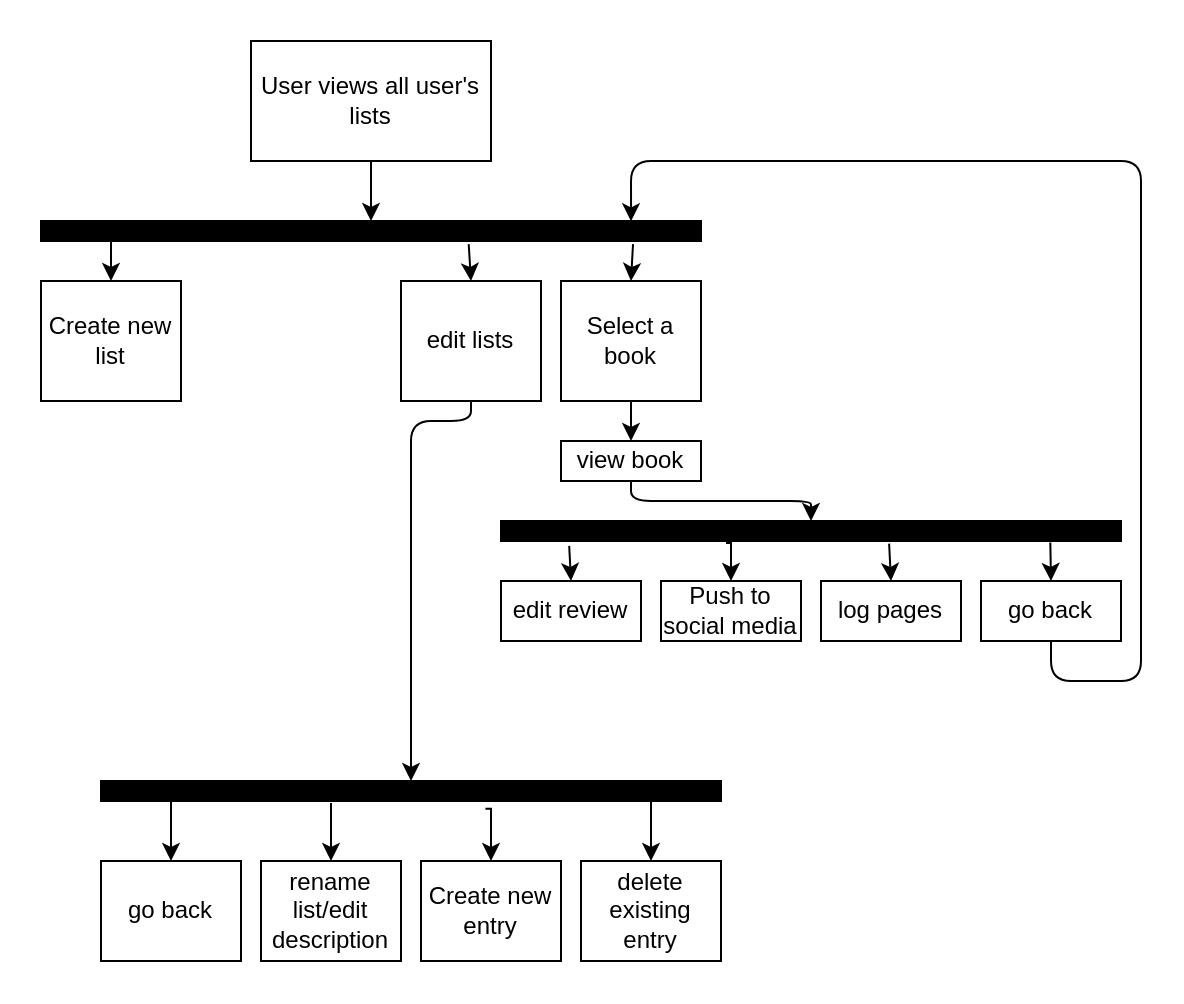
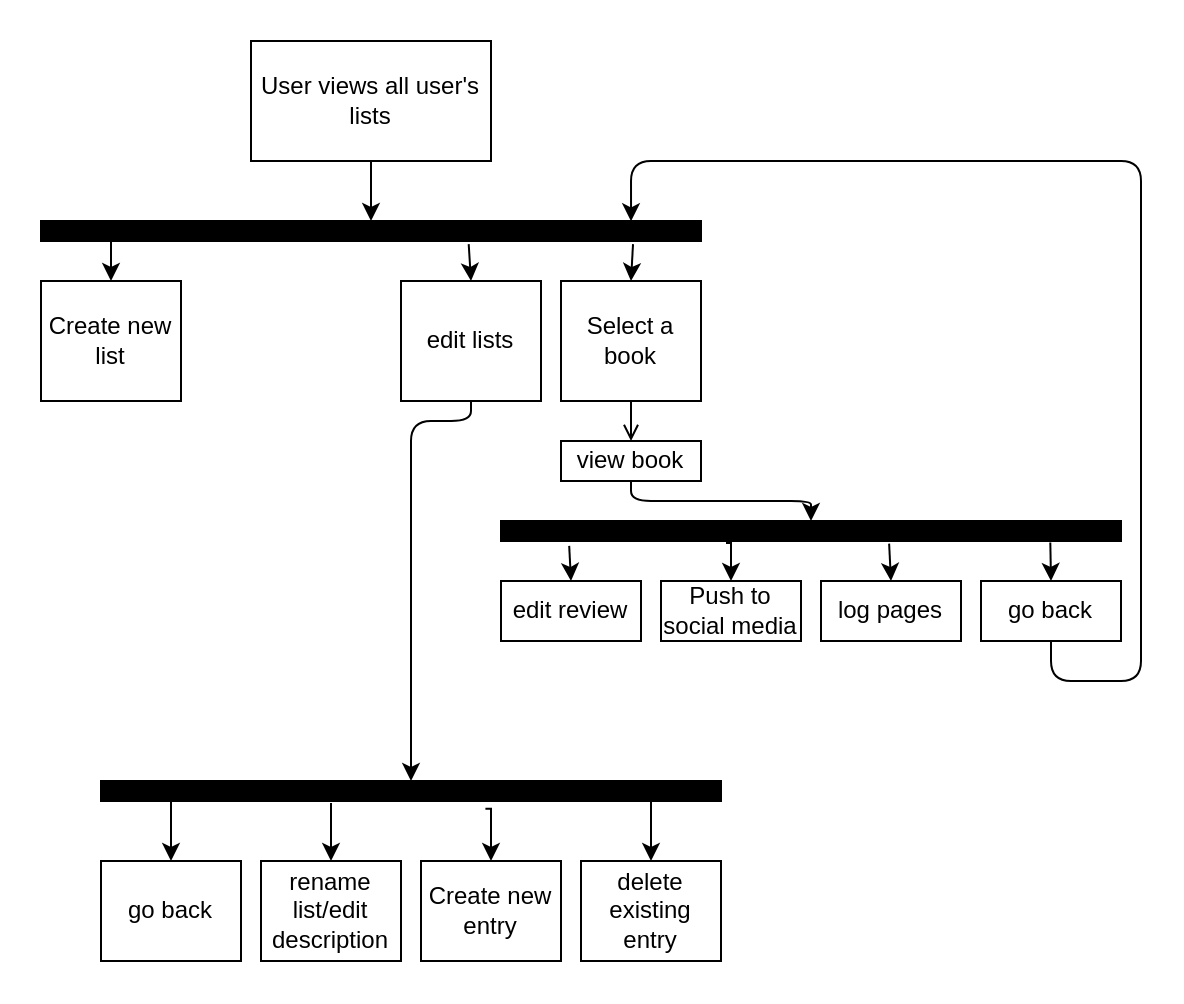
edge "Select a book" -> "view book": arrowhead classic -> open
